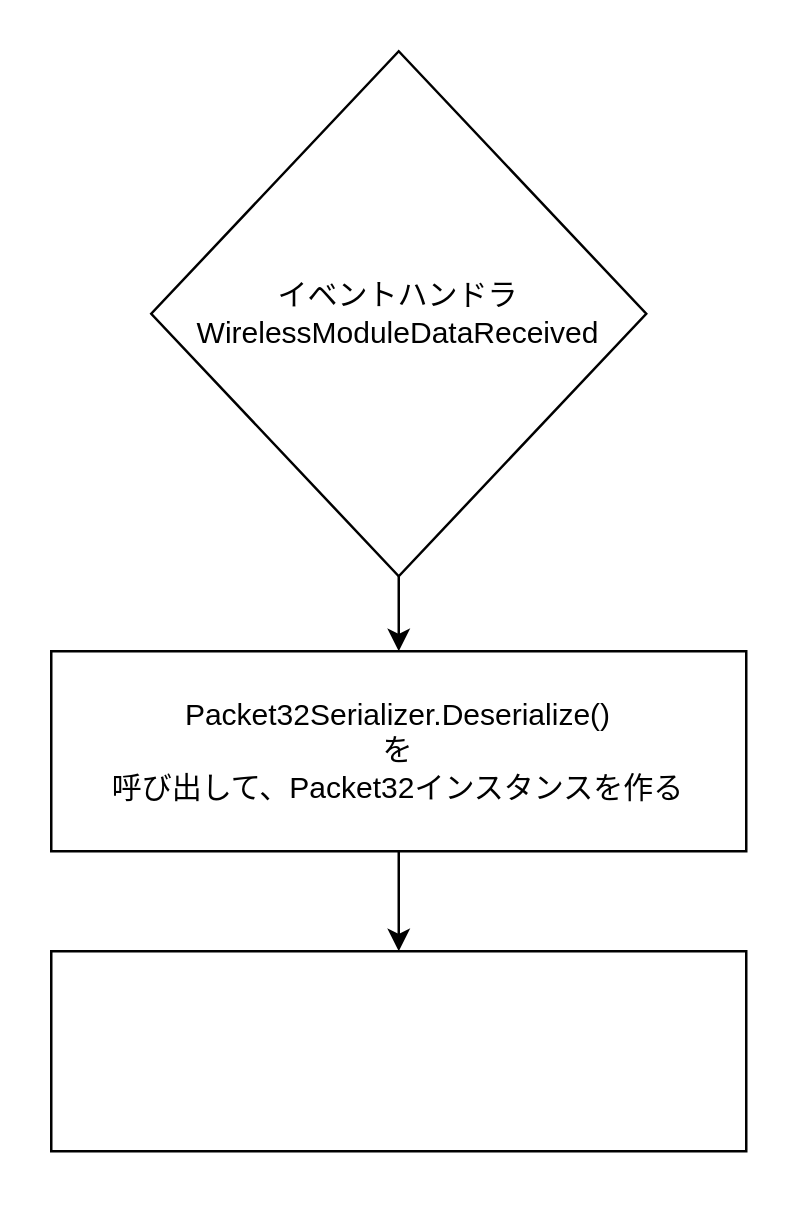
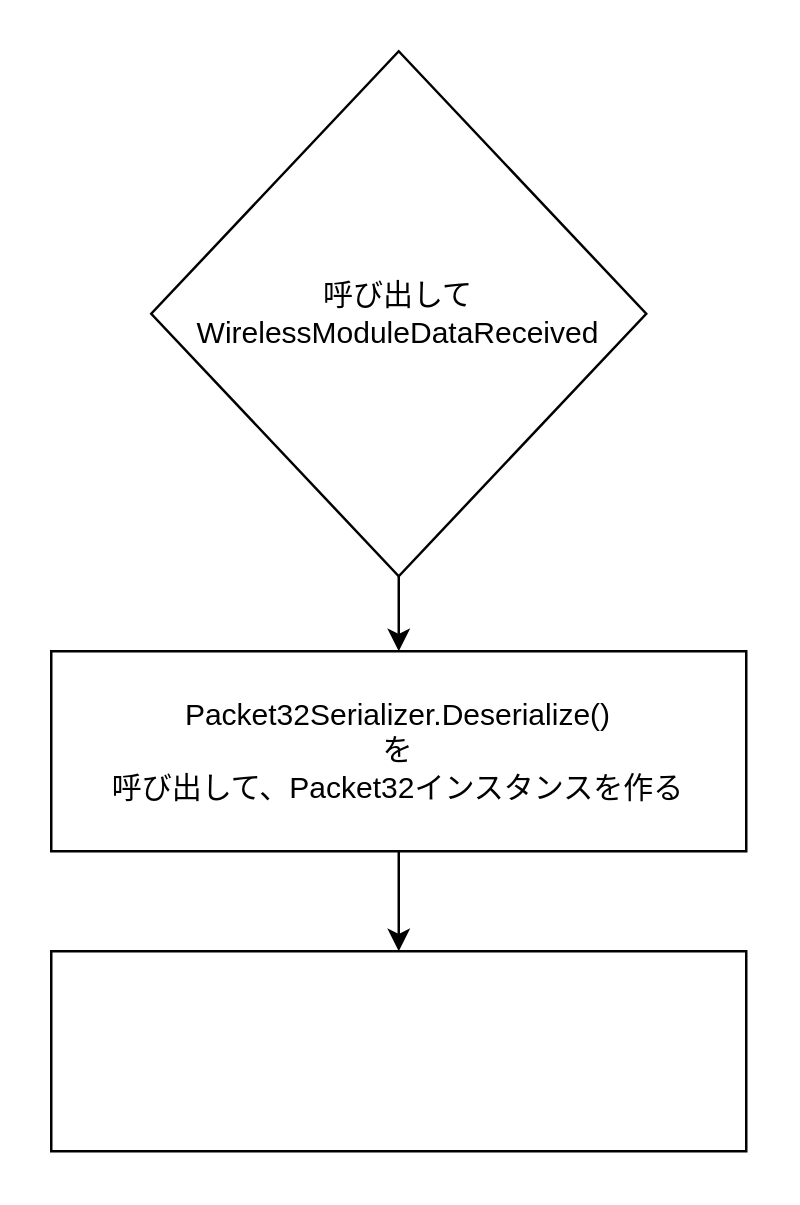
node "イベントハンドラ WirelessModuleDataReceived": label "イベントハンドラ WirelessModuleDataReceived" -> "呼び出して WirelessModuleDataReceived"
